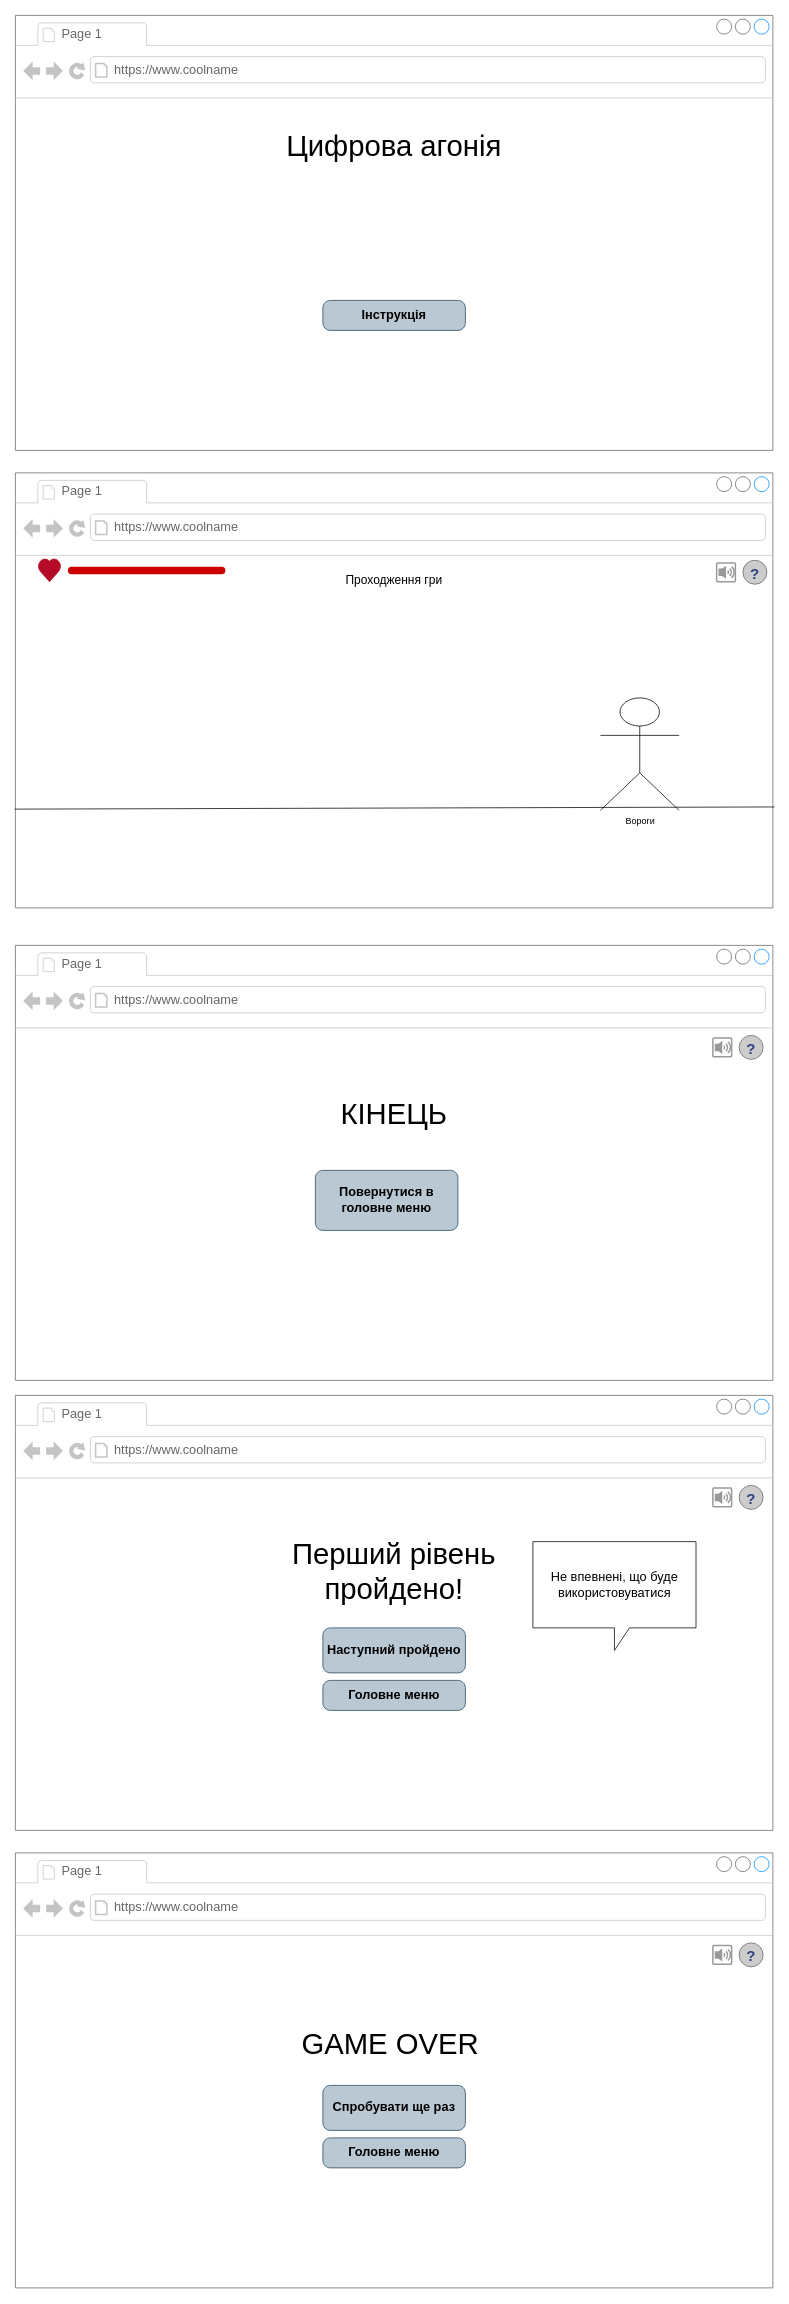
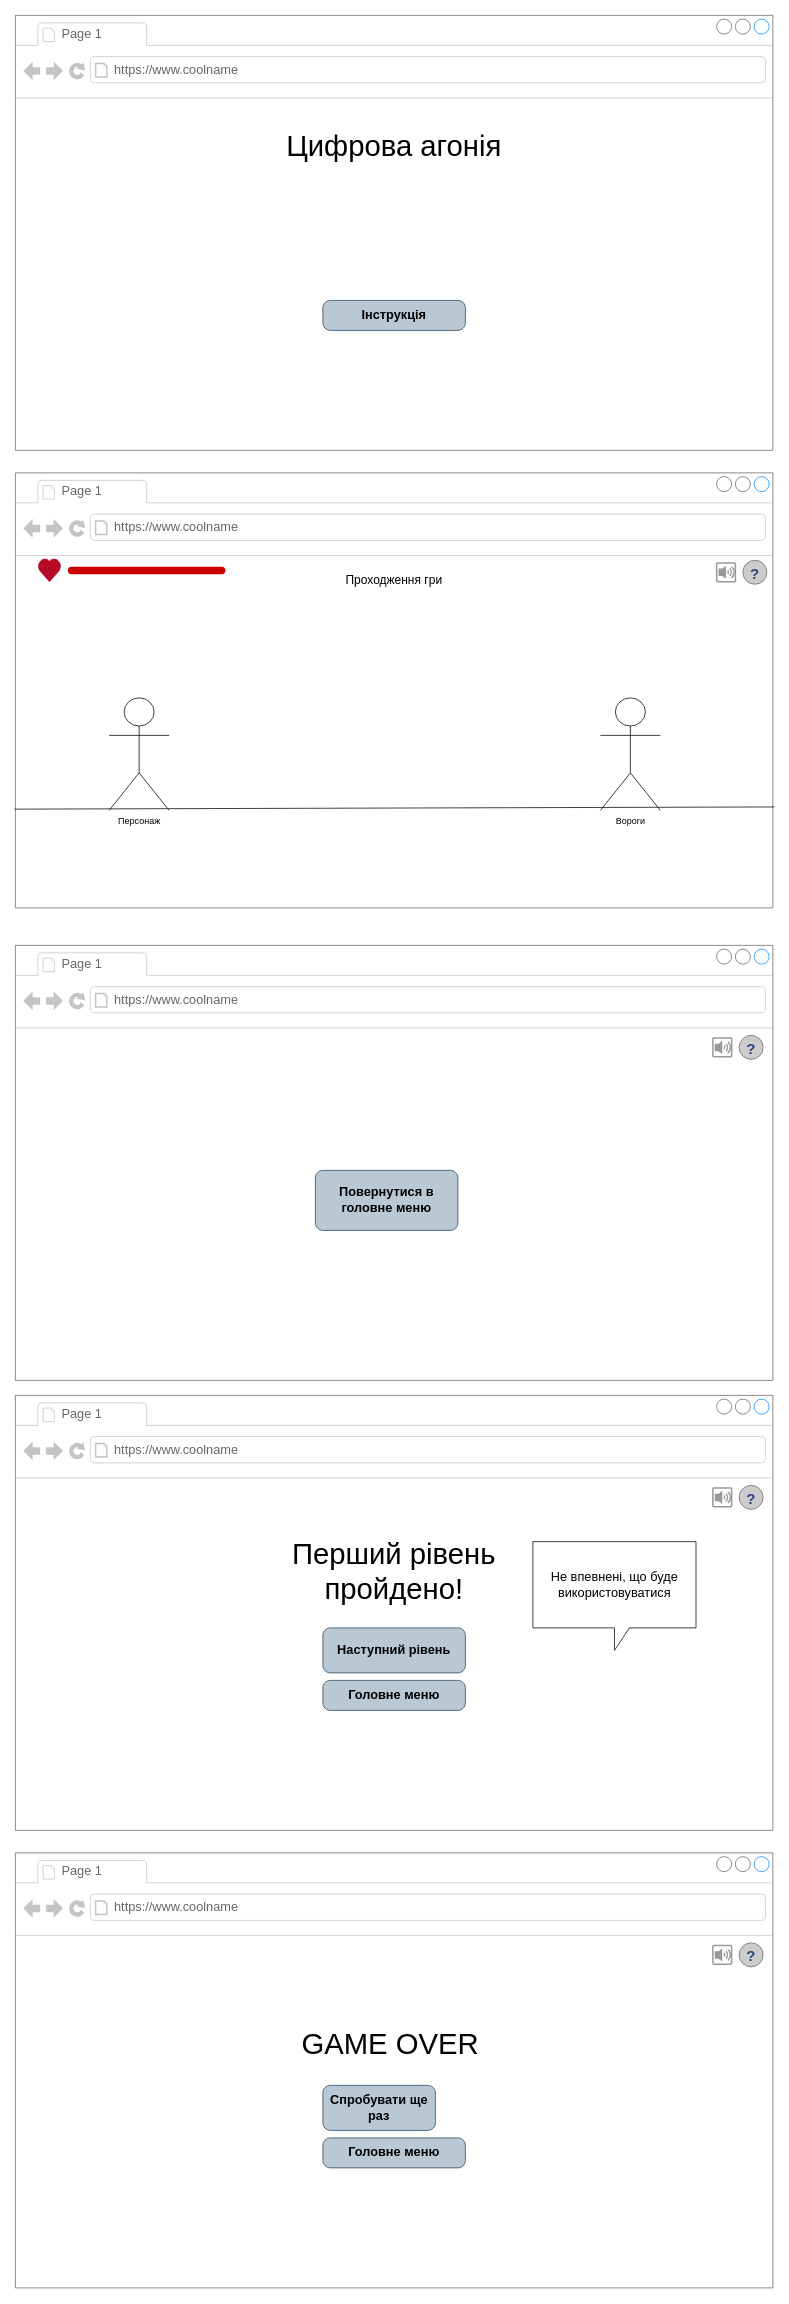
node "Персонаж": added
node "Вороги": size 79x113 -> 60x113
node "КІНЕЦЬ": removed
node "Наступний пройдено": label "Наступний пройдено" -> "Наступний рівень"
node "Спробувати ще раз": size 143x45 -> 113x45
